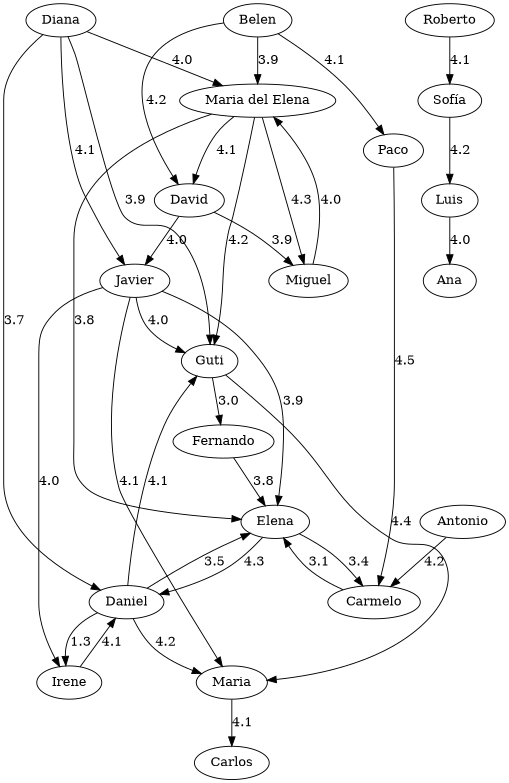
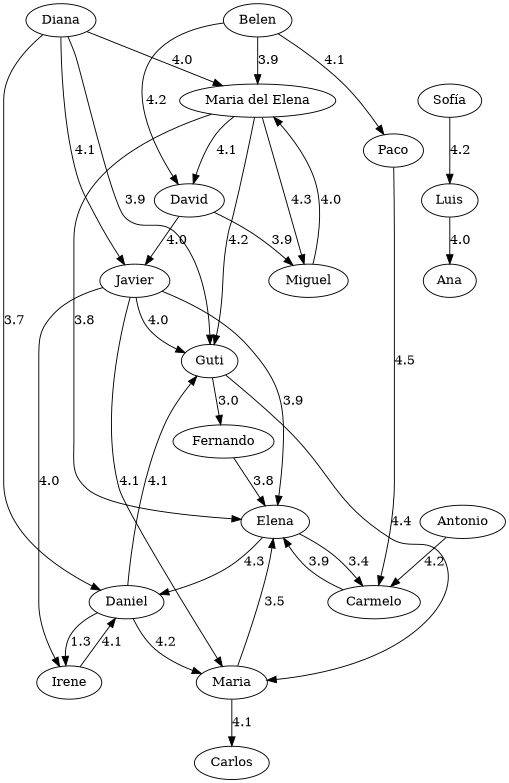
node "Roberto": removed
edge "Daniel" -> "Elena": now "Maria" -> "Elena"
edge "Carmelo" -> "Elena": label "3.1" -> "3.9"
